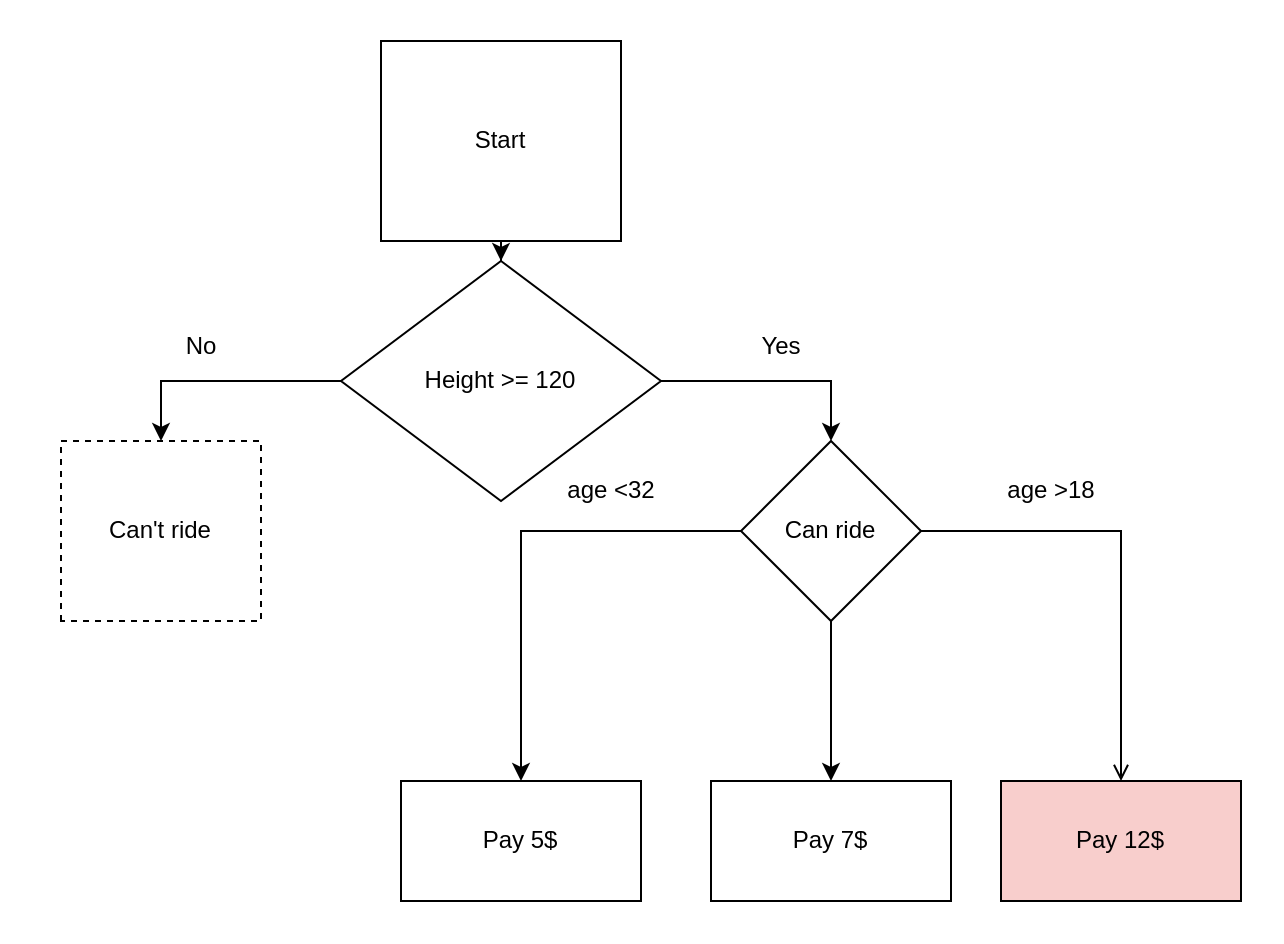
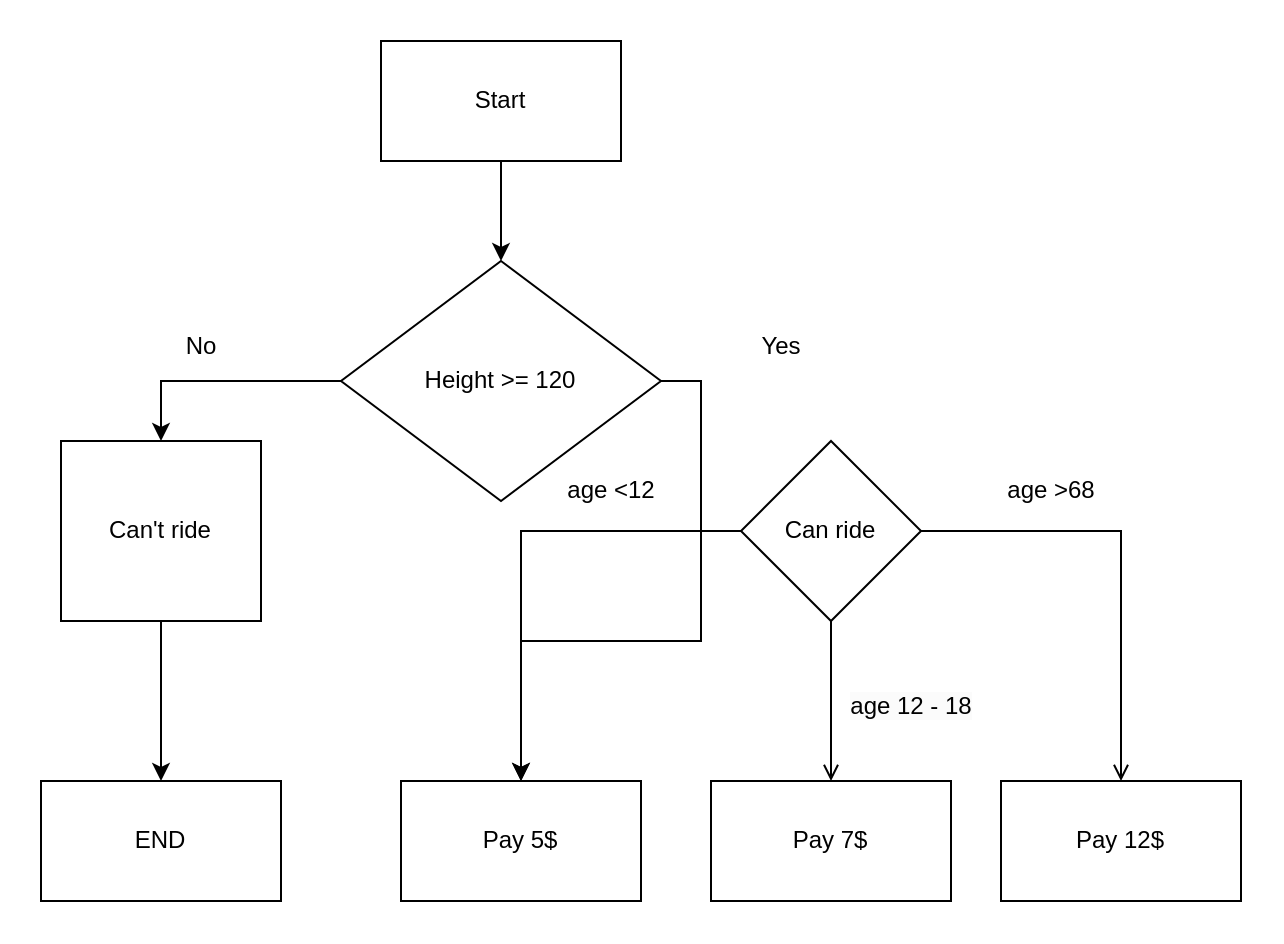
node "Start": size 240x200 -> 240x120
edge "Height >= 120" -> "Can ride": now "Height >= 120" -> "Pay 5$"
node "age <32": label "age <32" -> "age <12"
node "age >18": label "age >18" -> "age >68"
node "Can't ride": style dashed -> solid
edge "Can't ride" -> "END": added
node "age 12 - 18": added
edge "Can ride" -> "Pay 7$": arrowhead classic -> open
node "END": added
node "Pay 12$": fillcolor #f8cecc -> #ffffff
